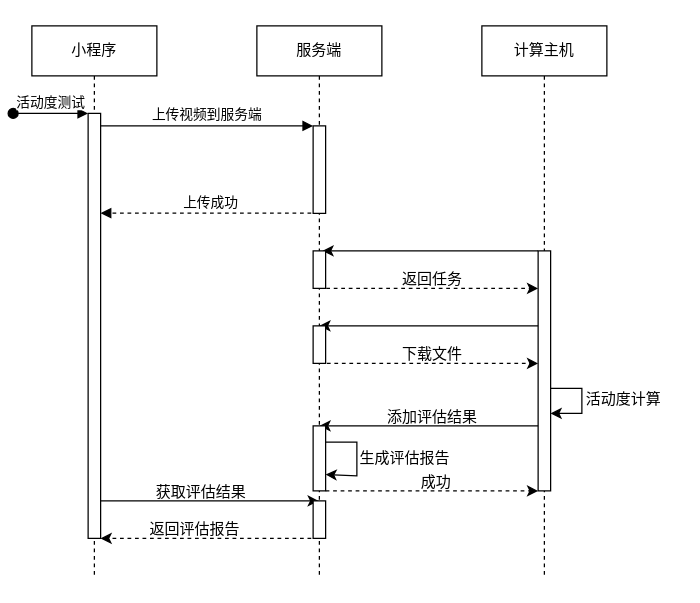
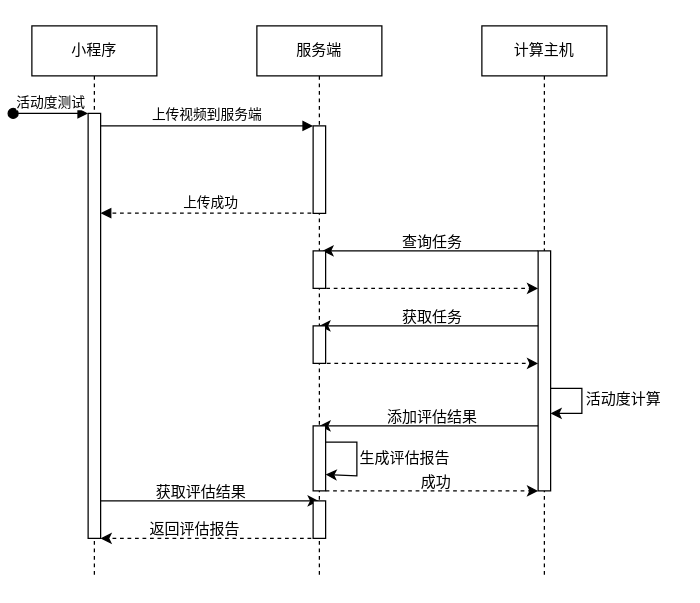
node "查询任务": added
node "返回任务": removed
node "获取任务": added
node "下载文件": removed
